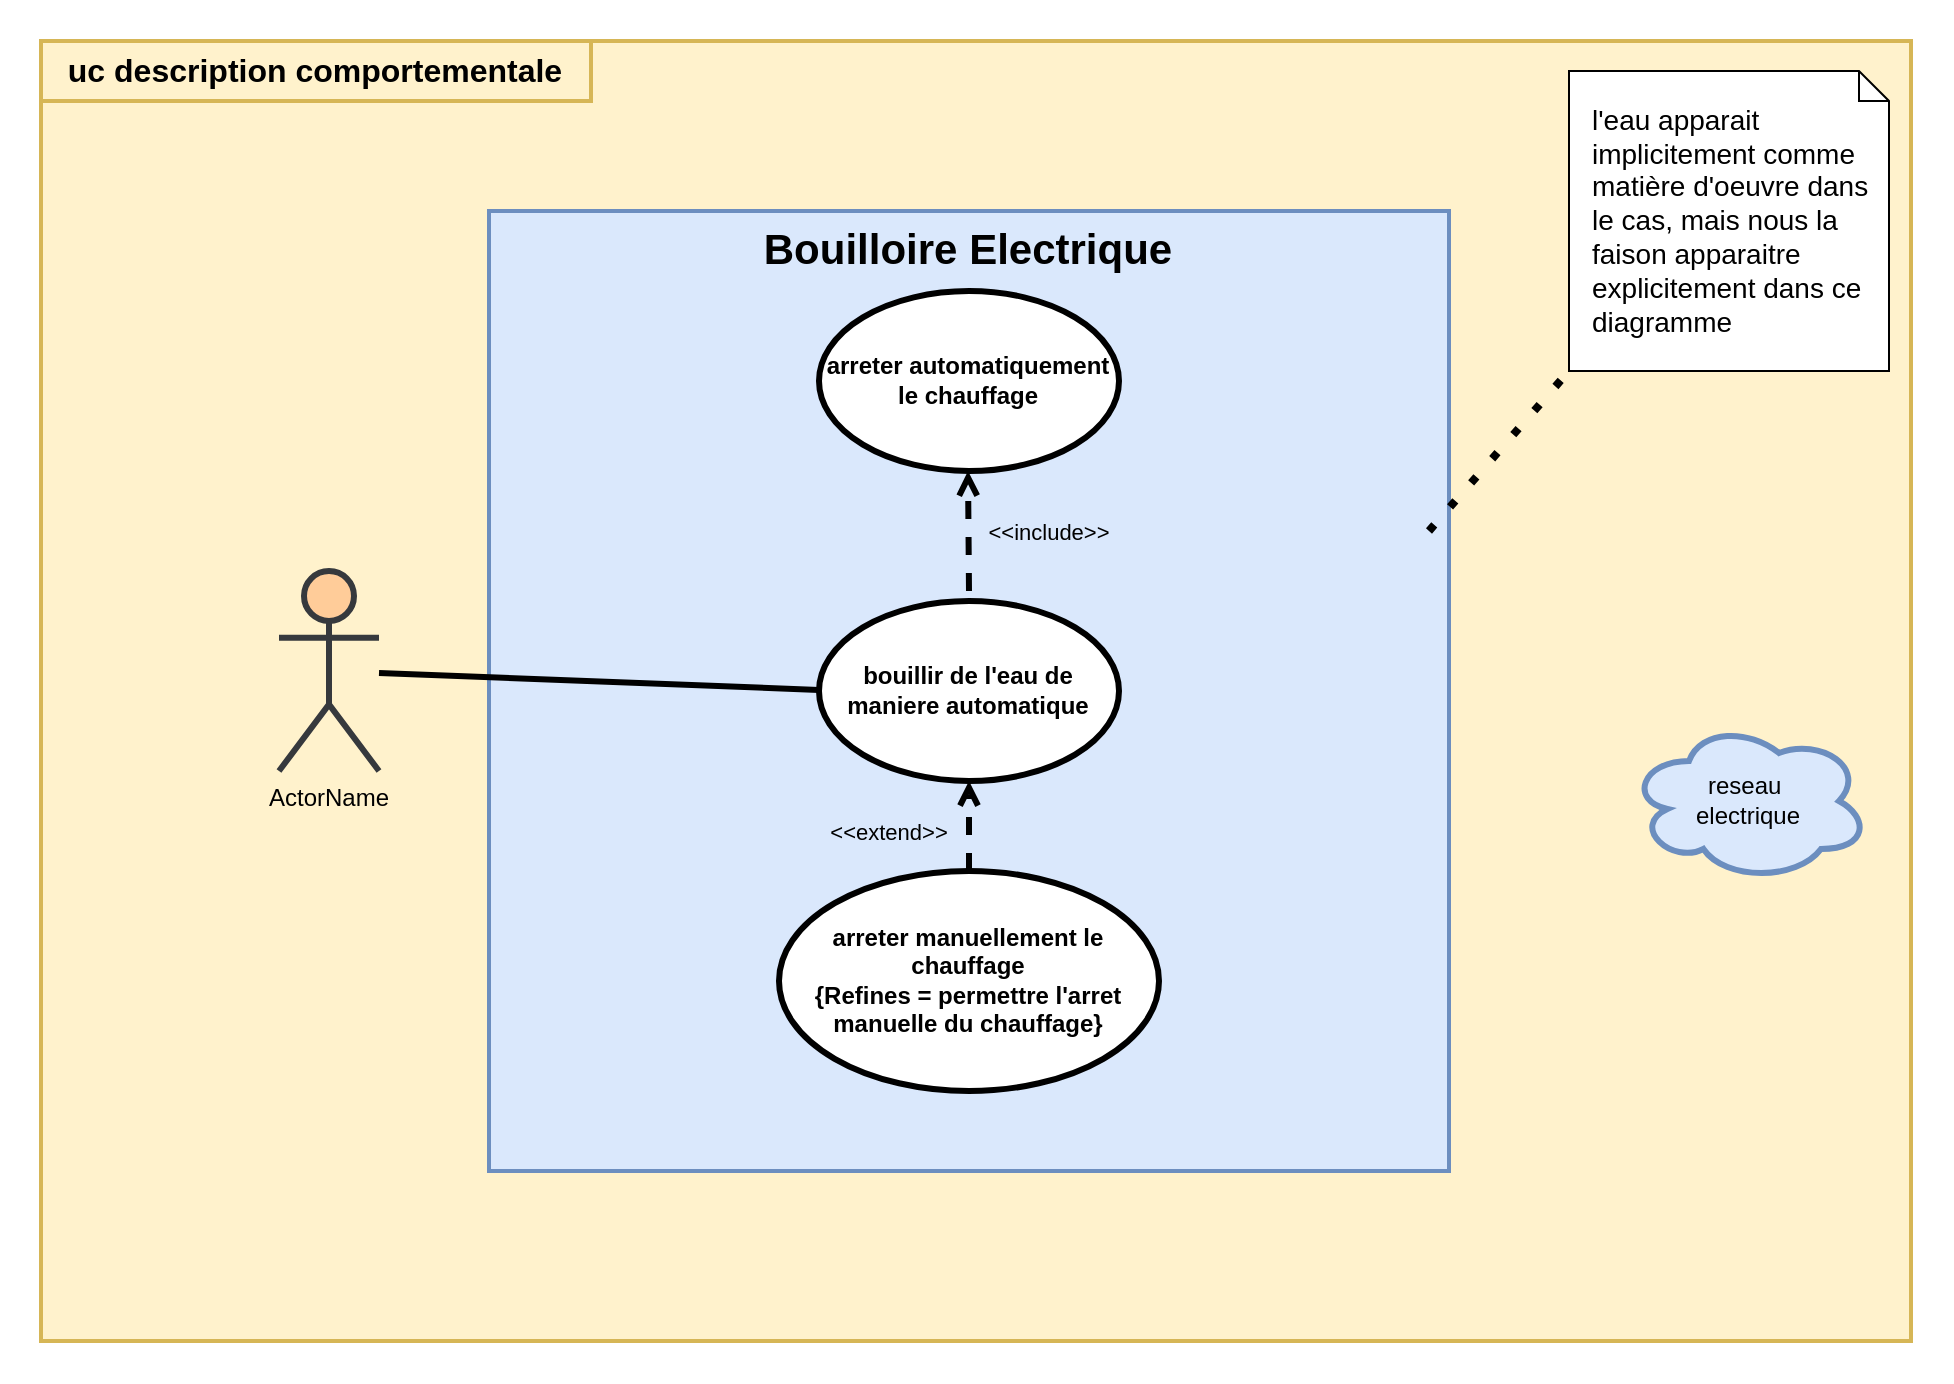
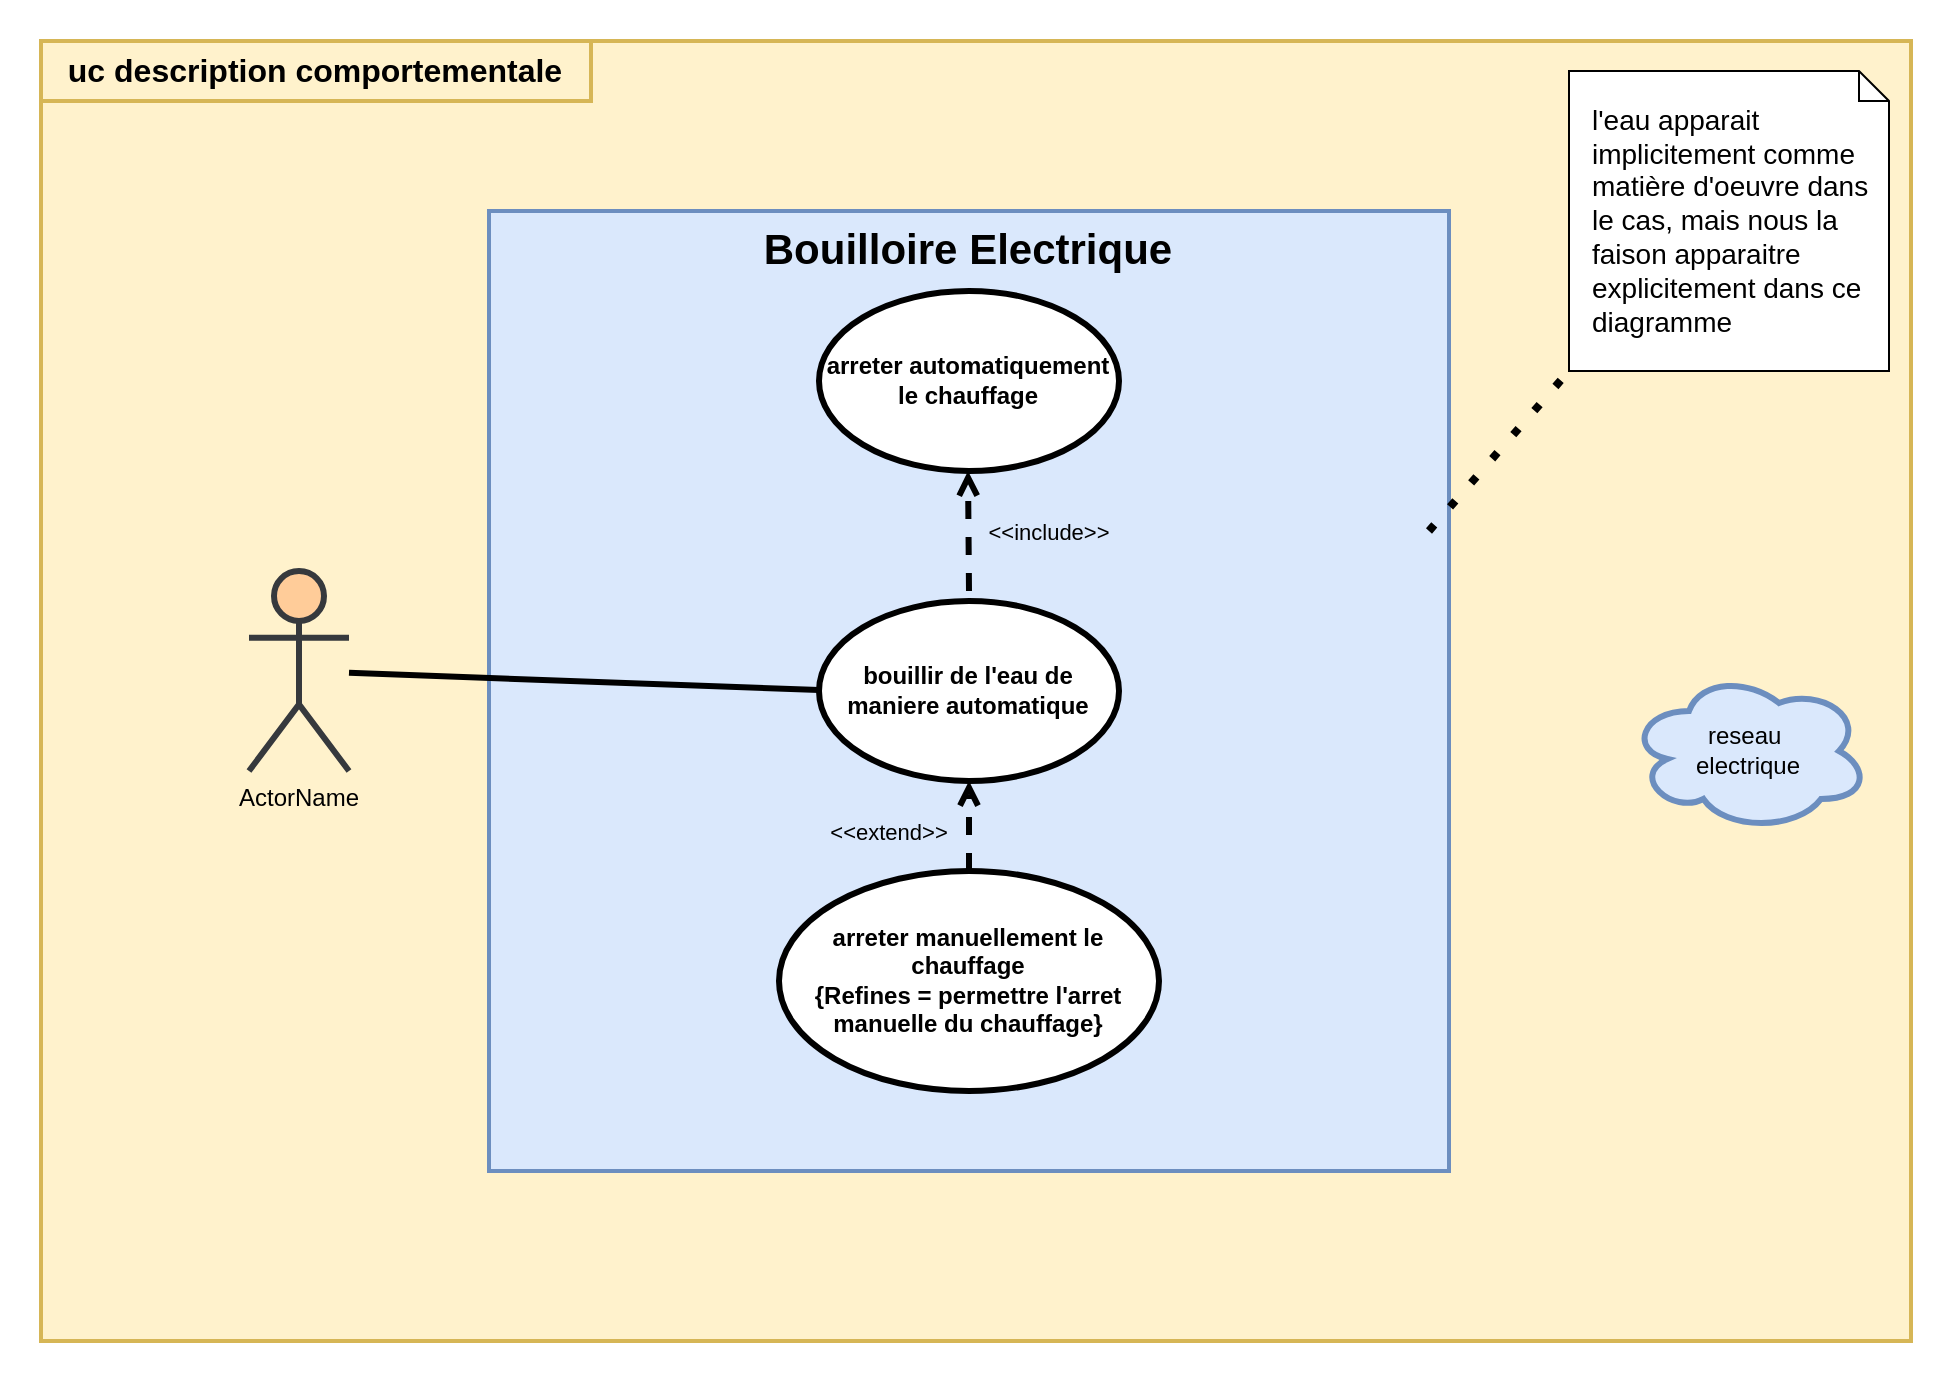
node "ActorName": moved (329, 671) -> (299, 671)
node "reseau electrique": moved (1749, 801) -> (1749, 751)
